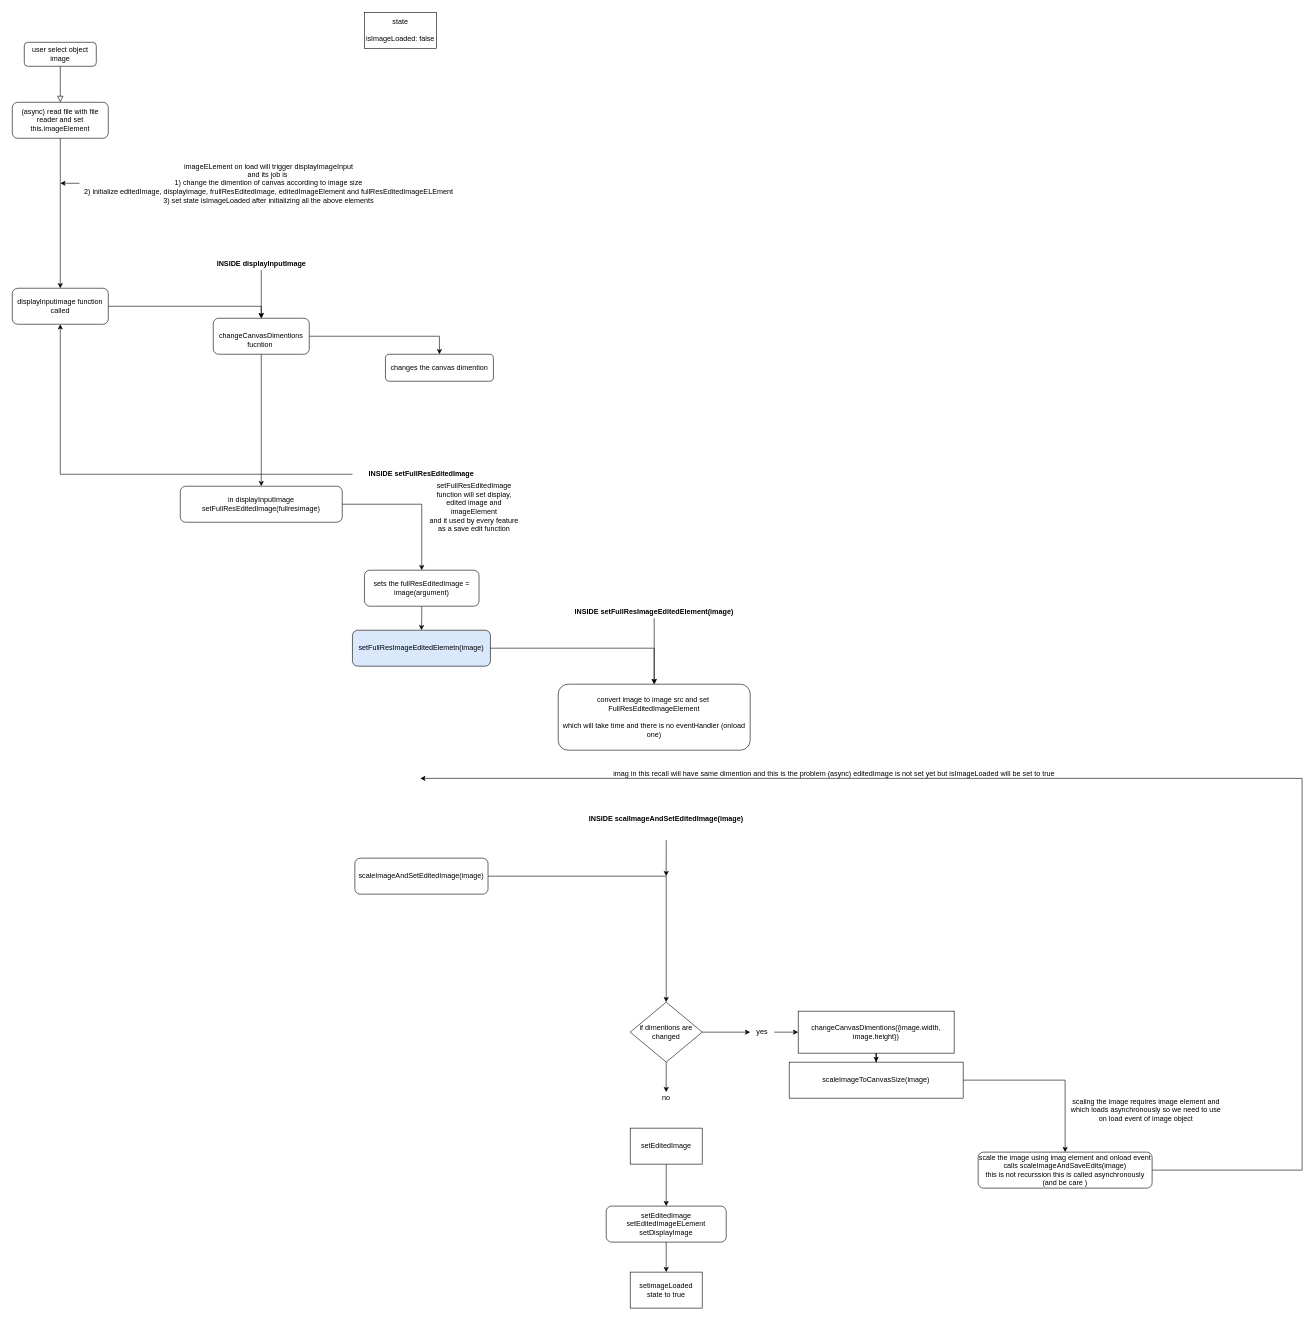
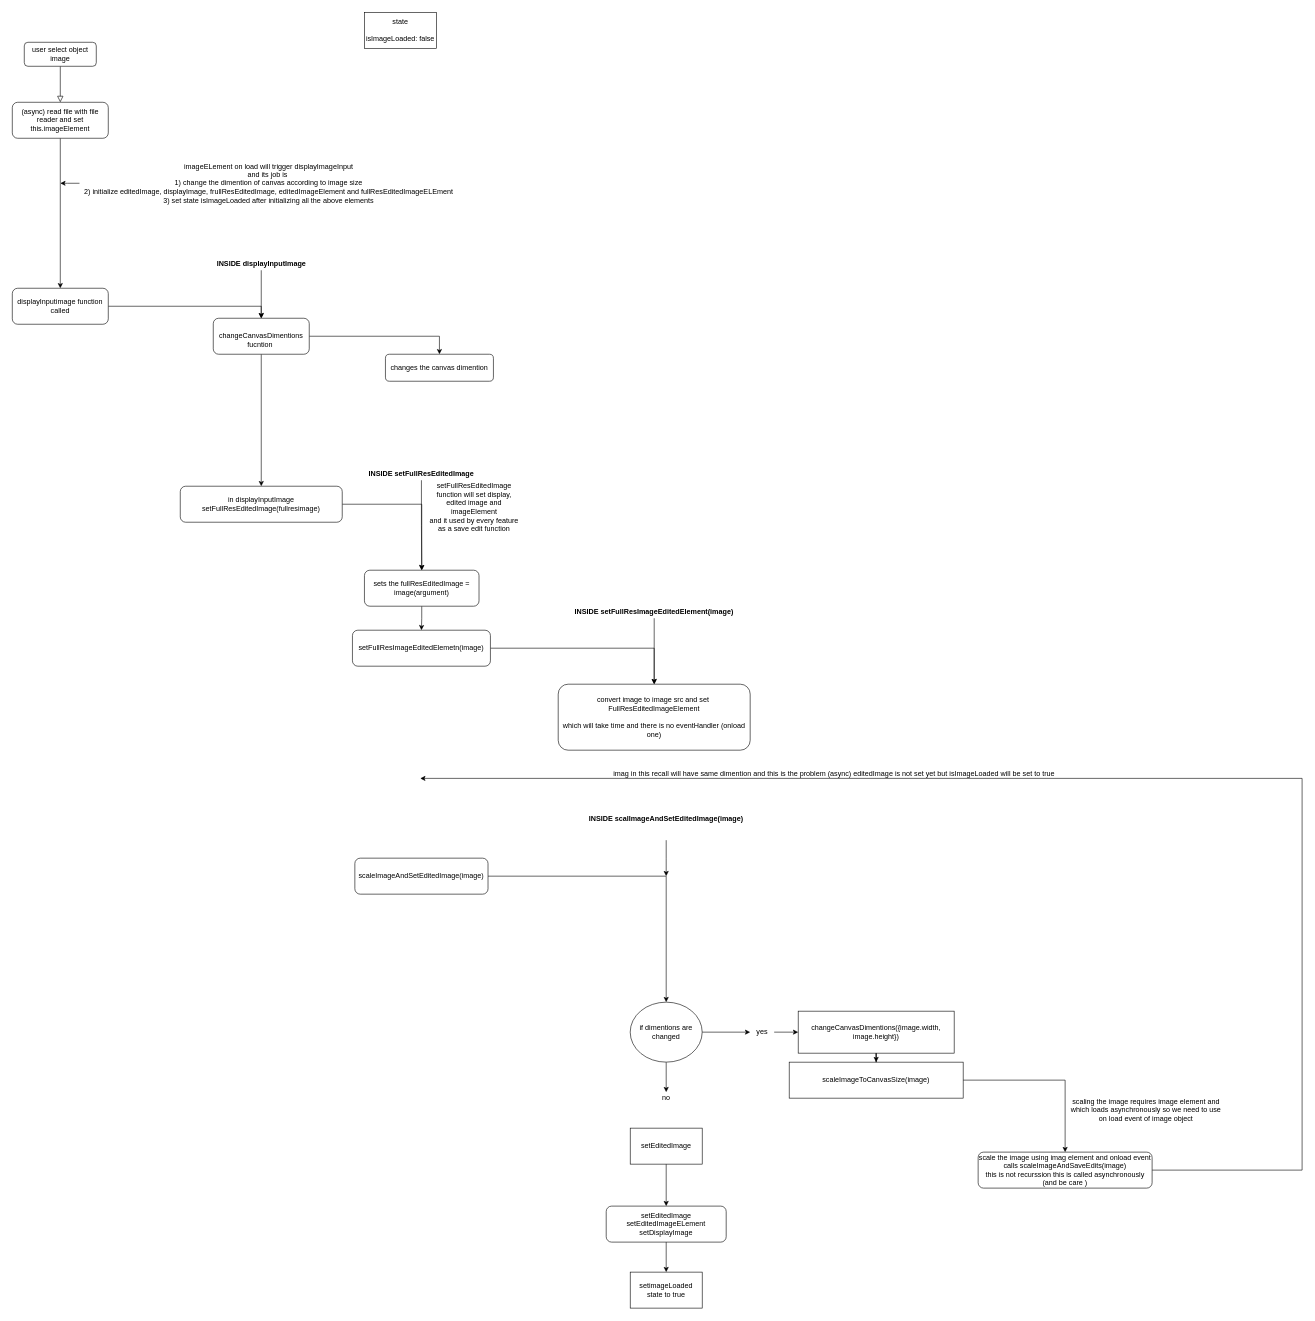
edge "INSIDE setFullResEditedImage" -> "displayInputimage function called": now "INSIDE setFullResEditedImage" -> "sets the fullResEditedImage = image(argument)"
node "setFullResImageEditedElemetn(image)": fillcolor #dae8fc -> #ffffff
node "if dimentions are changed": shape diamond -> ellipse
